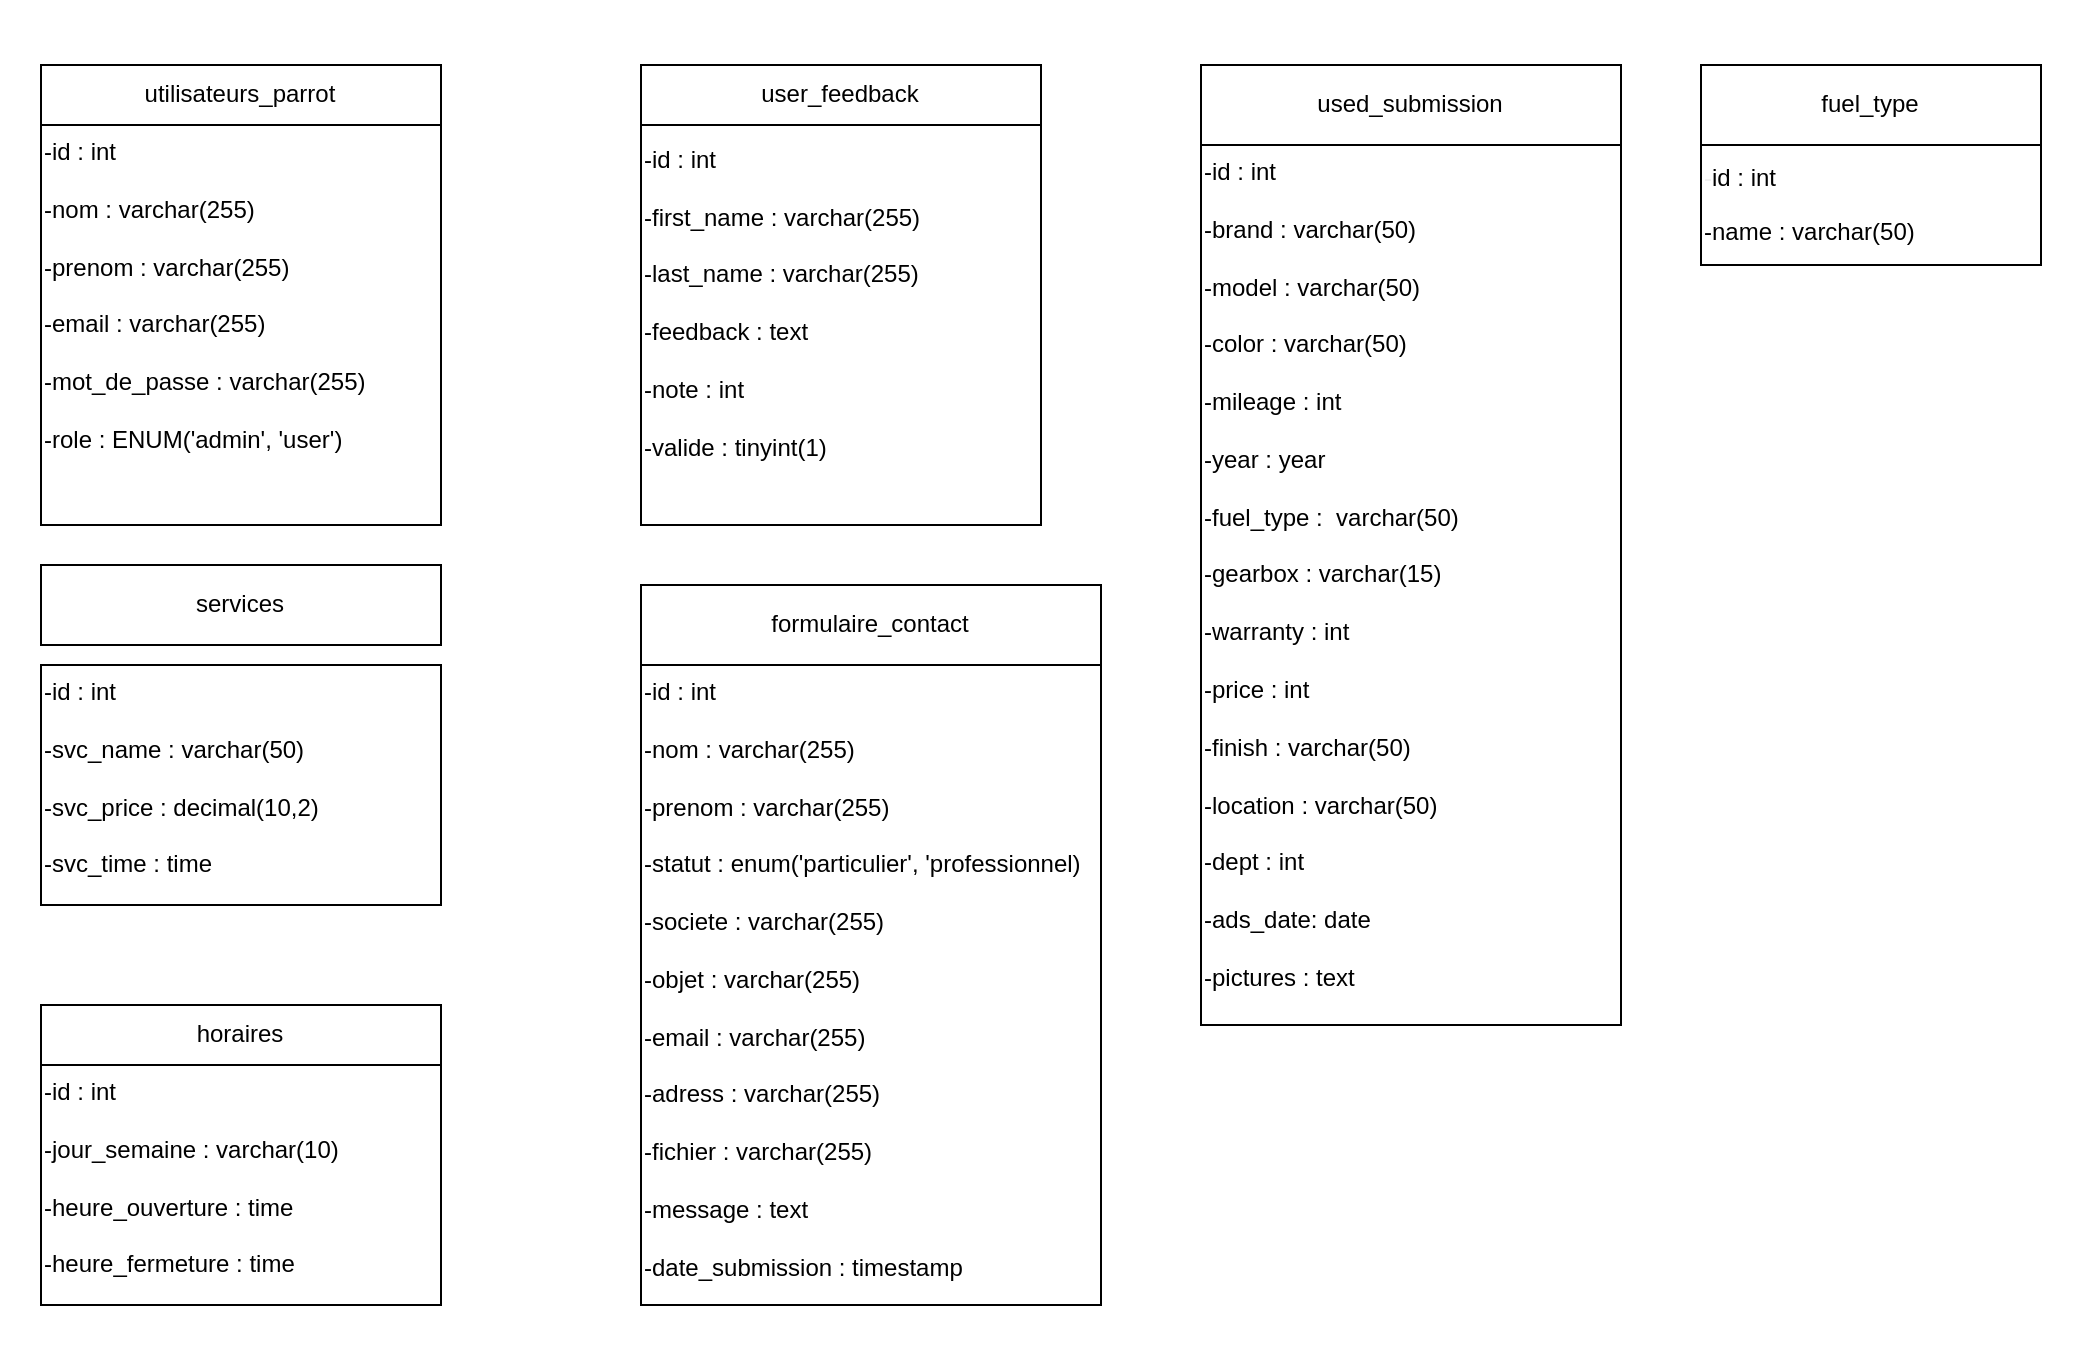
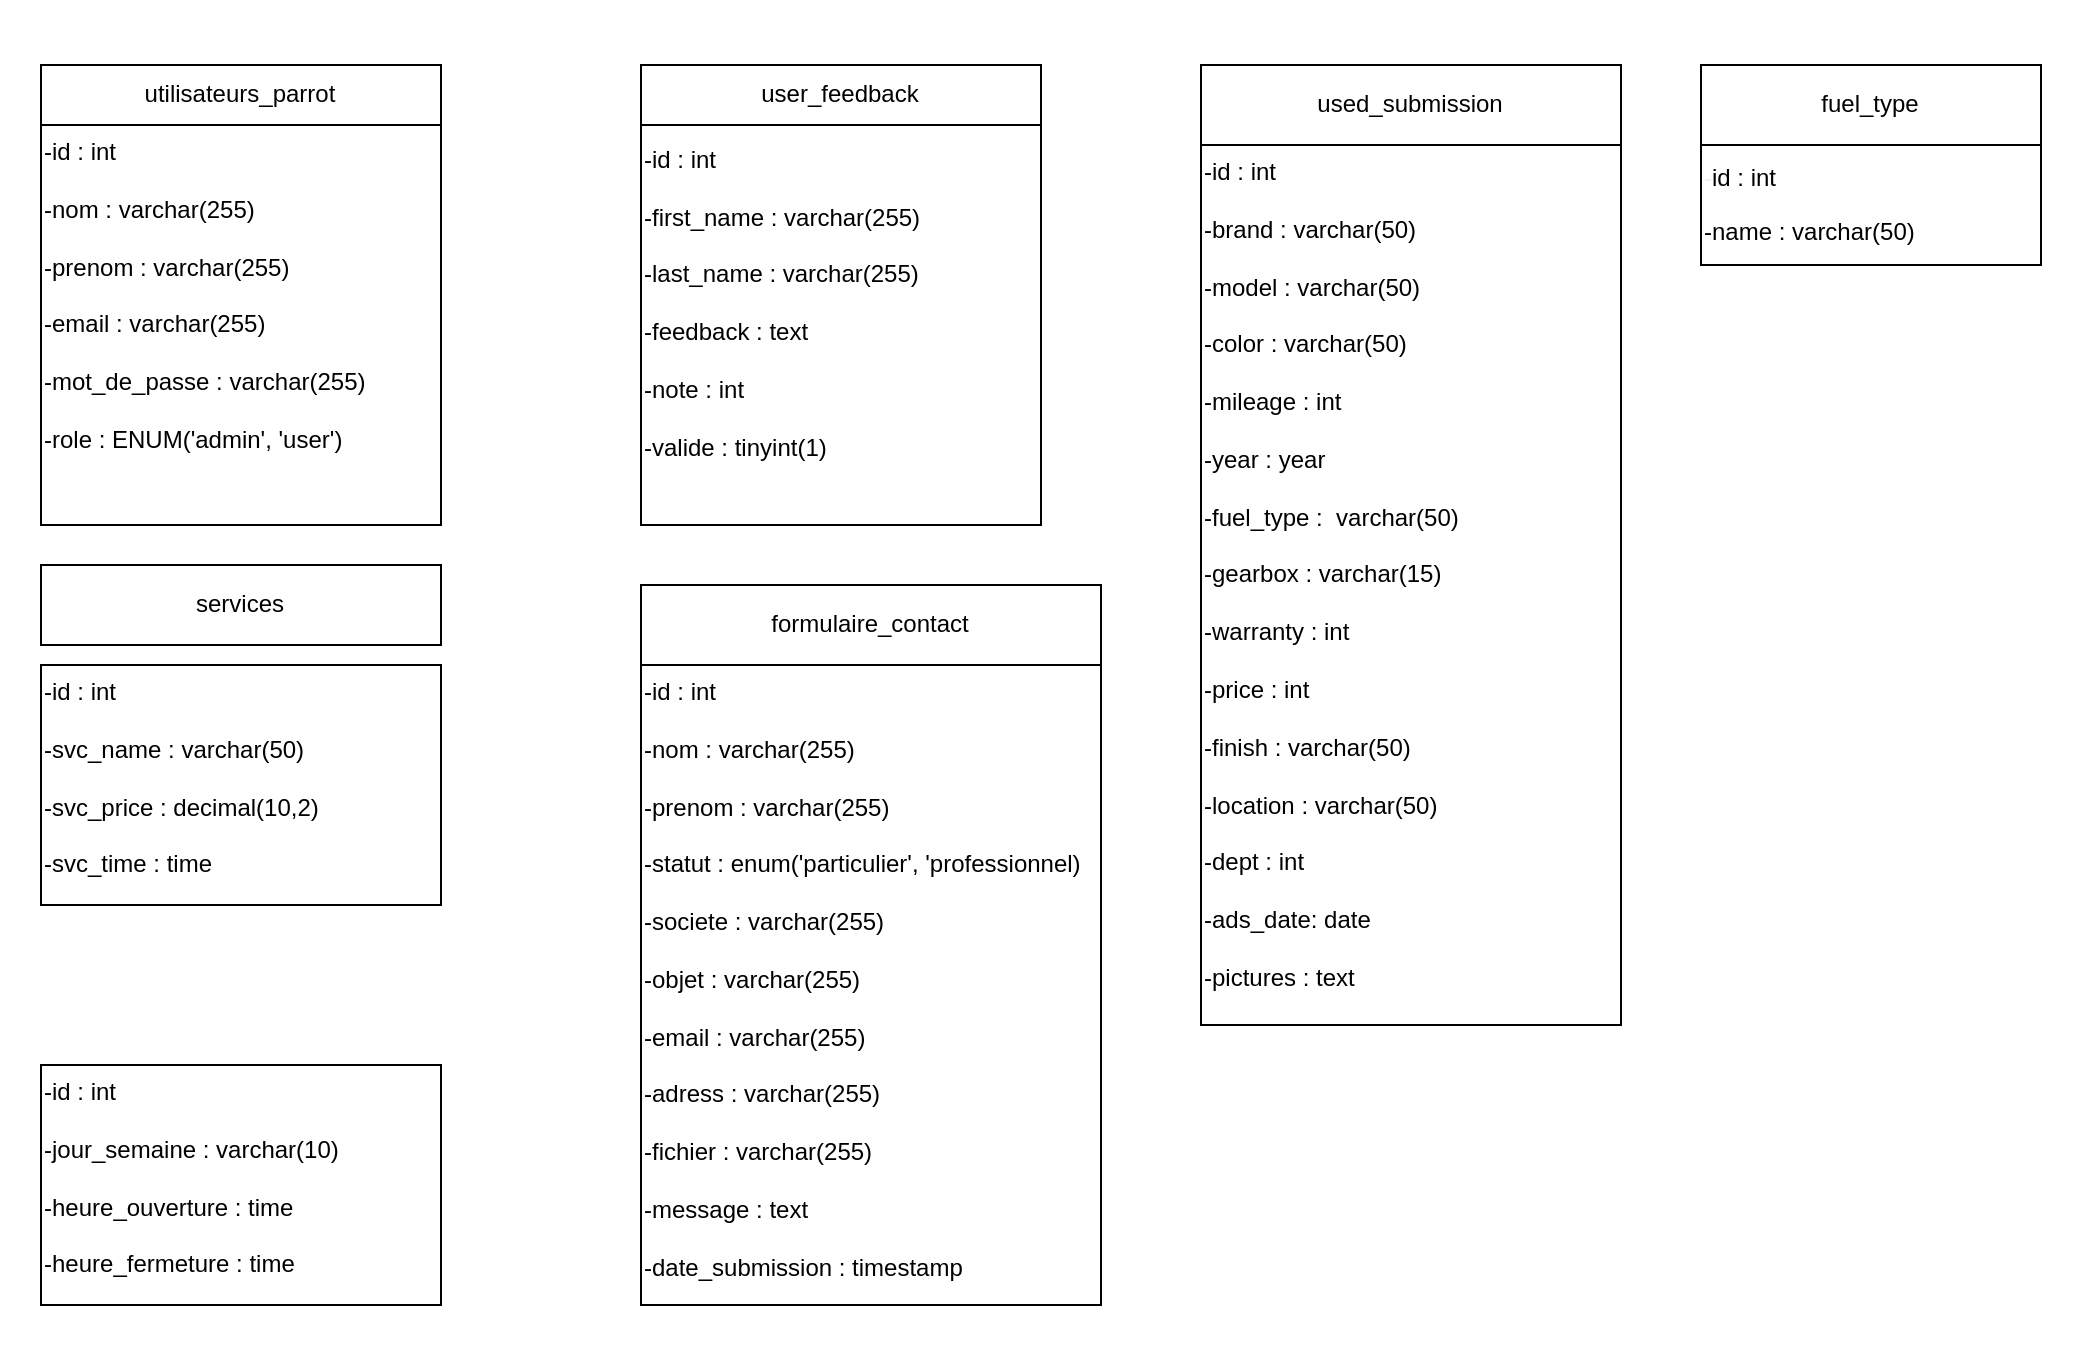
node "horaires": removed
